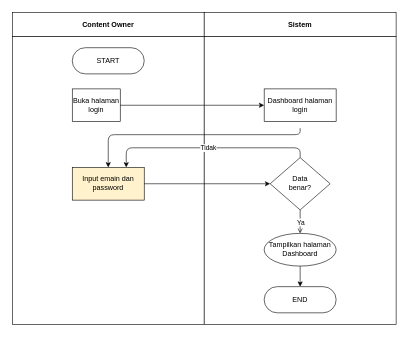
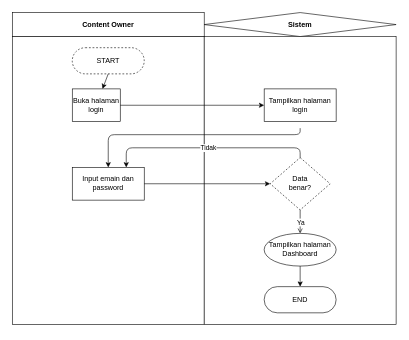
node "Sistem": shape rectangle -> diamond
node "START": style solid -> dashed
edge "START" -> "Buka halaman login": added
node "Dashboard halaman login": label "Dashboard halaman login" -> "Tampilkan halaman login"
node "Input emain dan password": fillcolor #fff2cc -> #ffffff
node "Data benar?": style solid -> dashed
